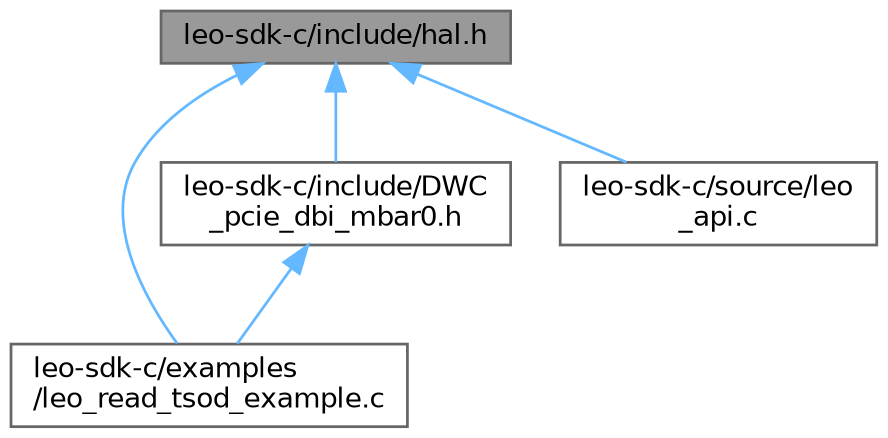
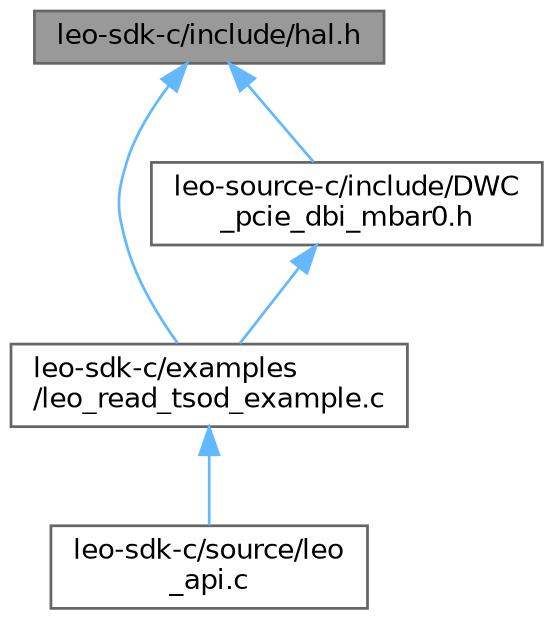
edge "leo-sdk-c/source/leo _api.c" -> "leo-sdk-c/include/hal.h": now "leo-sdk-c/source/leo _api.c" -> "leo-sdk-c/examples /leo_read_tsod_example.c"
node "leo-sdk-c/include/DWC _pcie_dbi_mbar0.h": label "leo-sdk-c/include/DWC _pcie_dbi_mbar0.h" -> "leo-source-c/include/DWC _pcie_dbi_mbar0.h"
